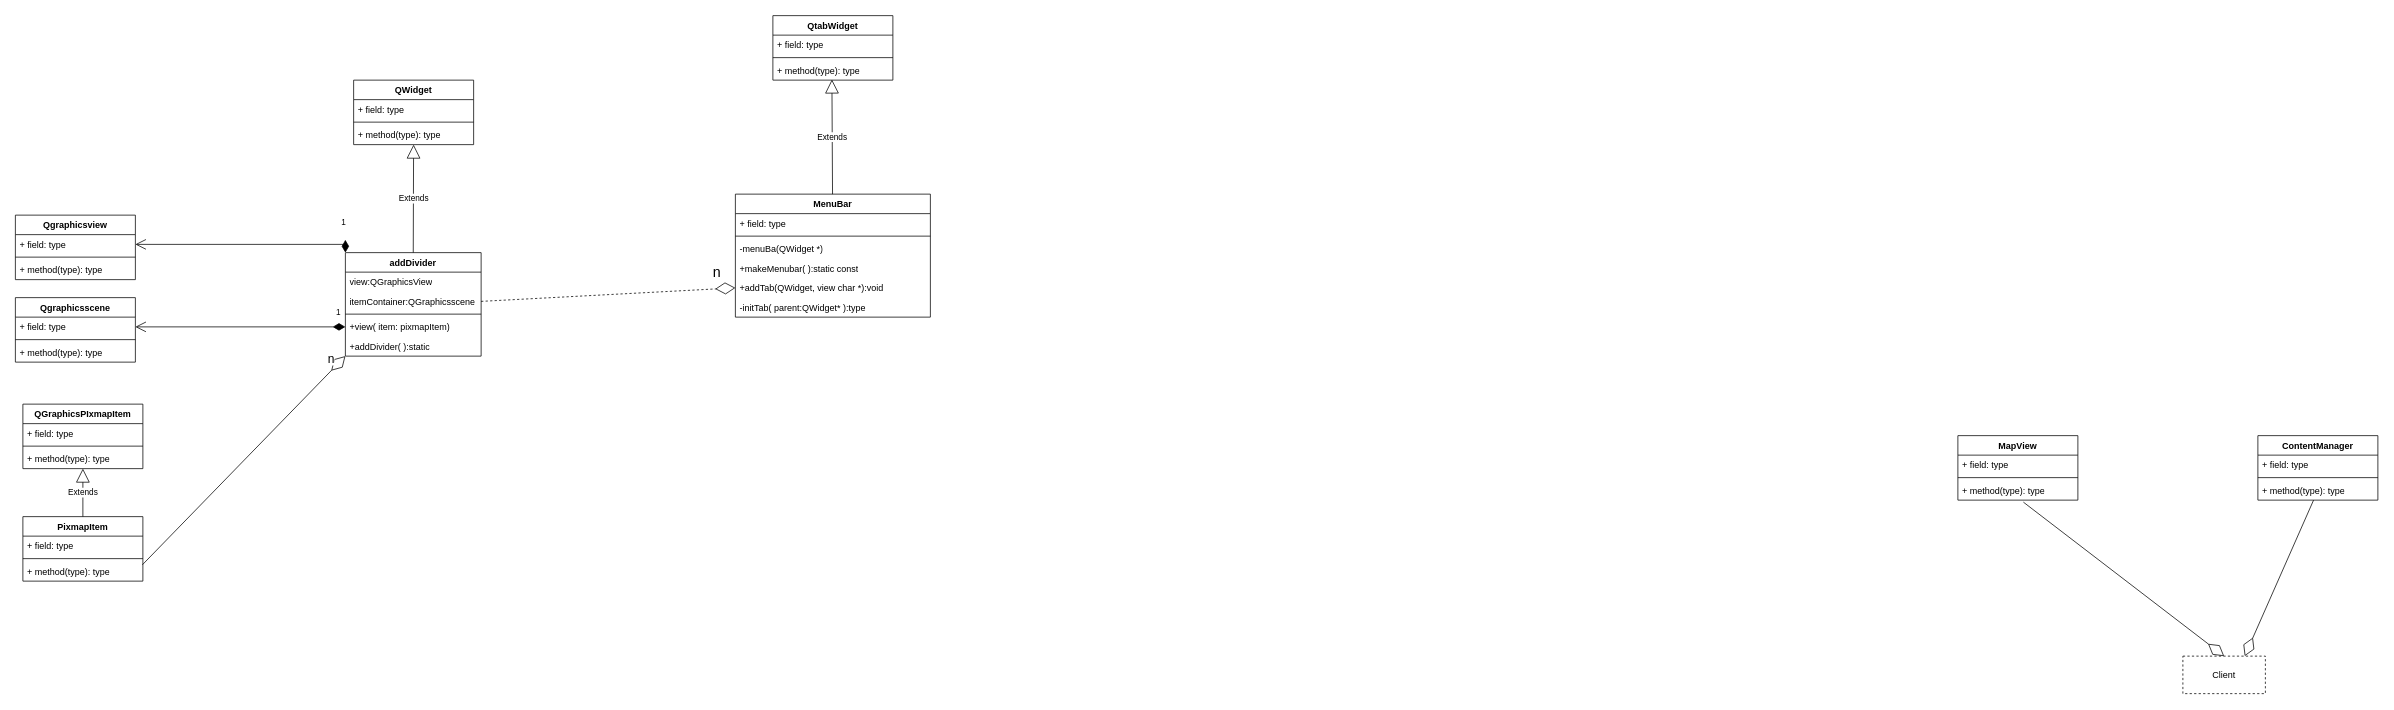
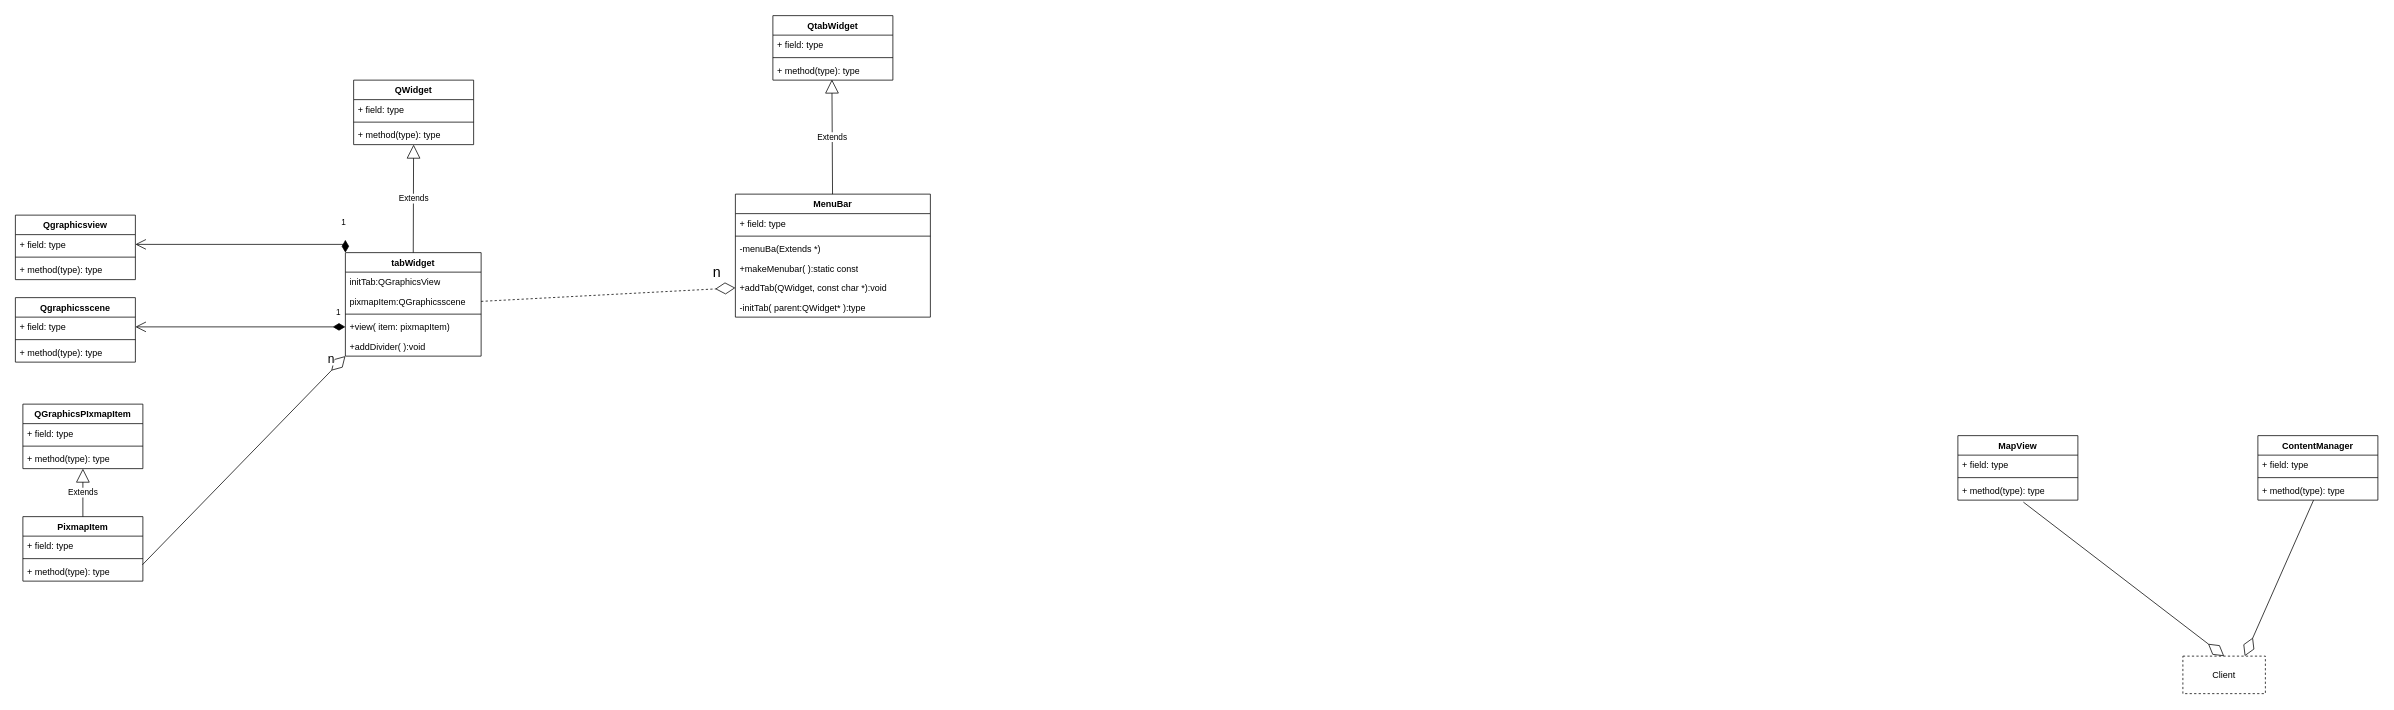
node "-menuBa(QWidget *)": label "-menuBa(QWidget *)" -> "-menuBa(Extends *)"
node "addDivider": label "addDivider" -> "tabWidget"
node "view:QGraphicsView": label "view:QGraphicsView" -> "initTab:QGraphicsView"
node "+addTab(QWidget, view char *):void": label "+addTab(QWidget, view char *):void" -> "+addTab(QWidget, const char *):void"
node "itemContainer:QGraphicsscene": label "itemContainer:QGraphicsscene" -> "pixmapItem:QGraphicsscene"
node "+addDivider( ):static": label "+addDivider( ):static" -> "+addDivider( ):void"
